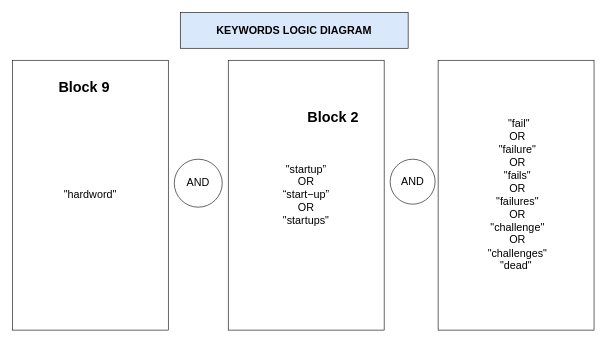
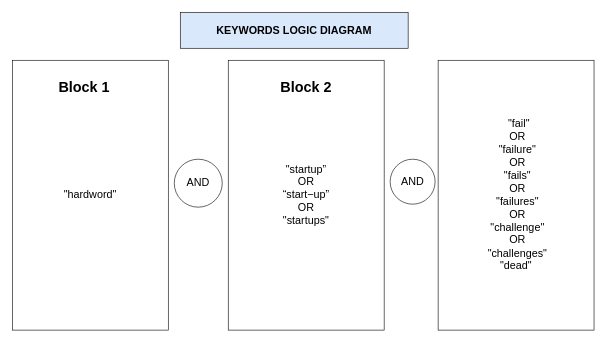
node "Block 9": label "Block 9" -> "Block 1"
node "Block 2": moved (333, 117) -> (306, 87)
